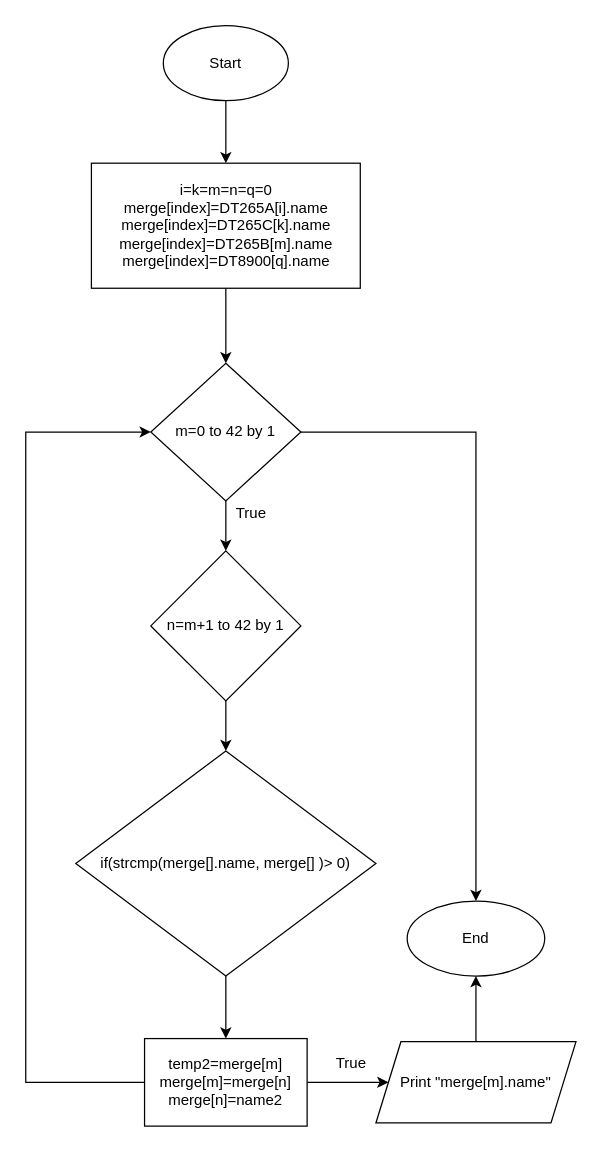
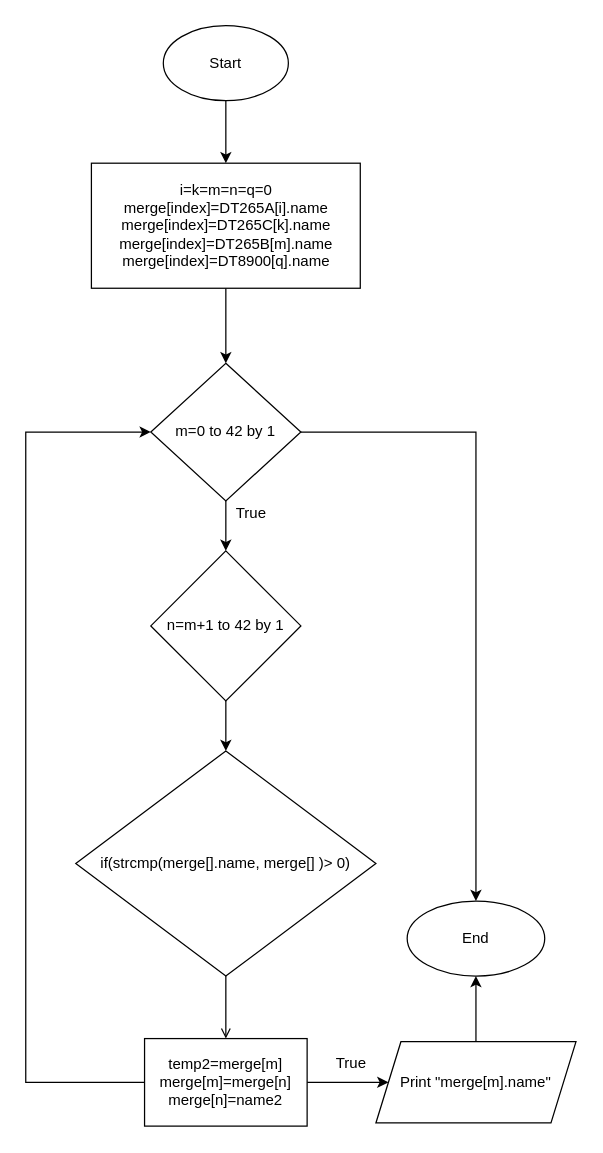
edge "if(strcmp(merge[].name, merge[] )> 0)" -> "temp2=merge[m] merge[m]=merge[n] merge[n]=name2": arrowhead classic -> open
